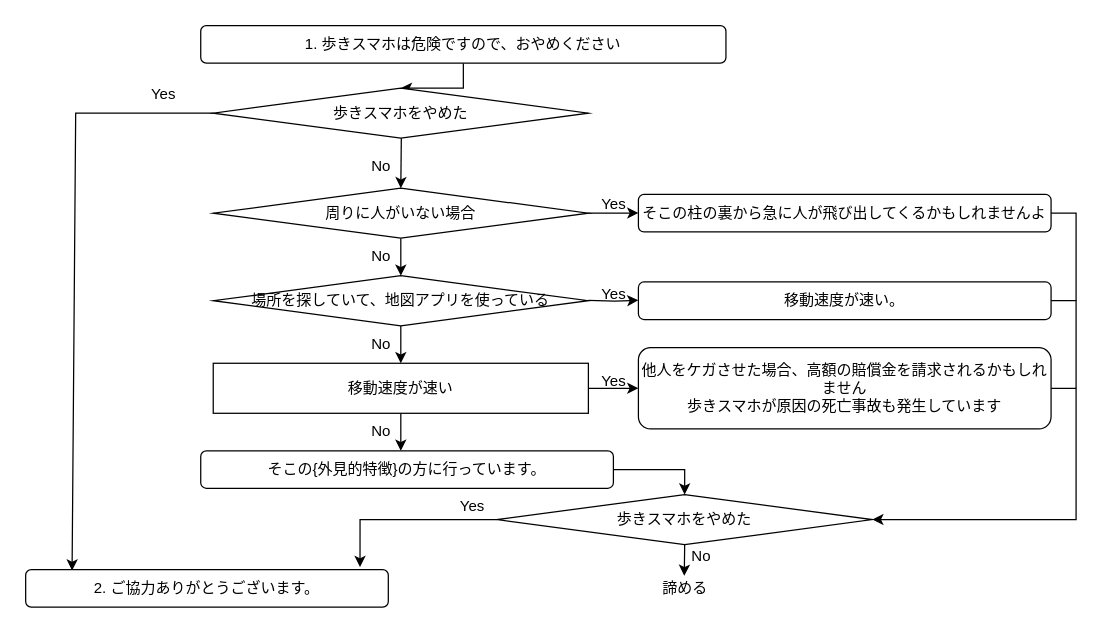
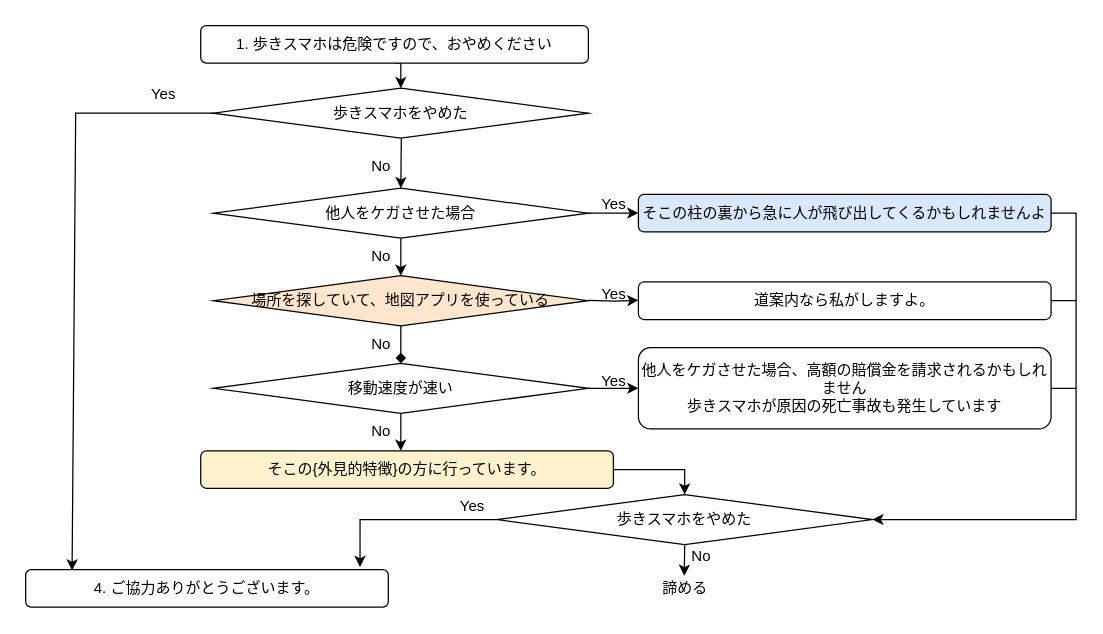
node "1. 歩きスマホは危険ですので、おやめください": size 525x38 -> 388x38
node "周りに人がいない場合": label "周りに人がいない場合" -> "他人をケガさせた場合"
node "そこの柱の裏から急に人が飛び出してくるかもしれませんよ": fillcolor #ffffff -> #dae8fc
node "場所を探していて、地図アプリを使っている": fillcolor #ffffff -> #ffe6cc
node "移動速度が速い。": label "移動速度が速い。" -> "道案内なら私がしますよ。"
edge "場所を探していて、地図アプリを使っている" -> "移動速度が速い": arrowhead classic -> diamond
node "移動速度が速い": shape rectangle -> diamond
node "そこの{外見的特徴}の方に行っています。": fillcolor #ffffff -> #fff2cc
node "2. ご協力ありがとうございます。": label "2. ご協力ありがとうございます。" -> "4. ご協力ありがとうございます。"
